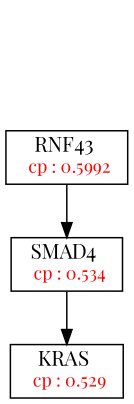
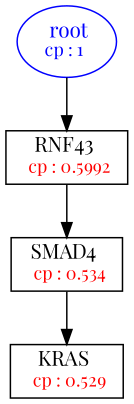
node "root": added
